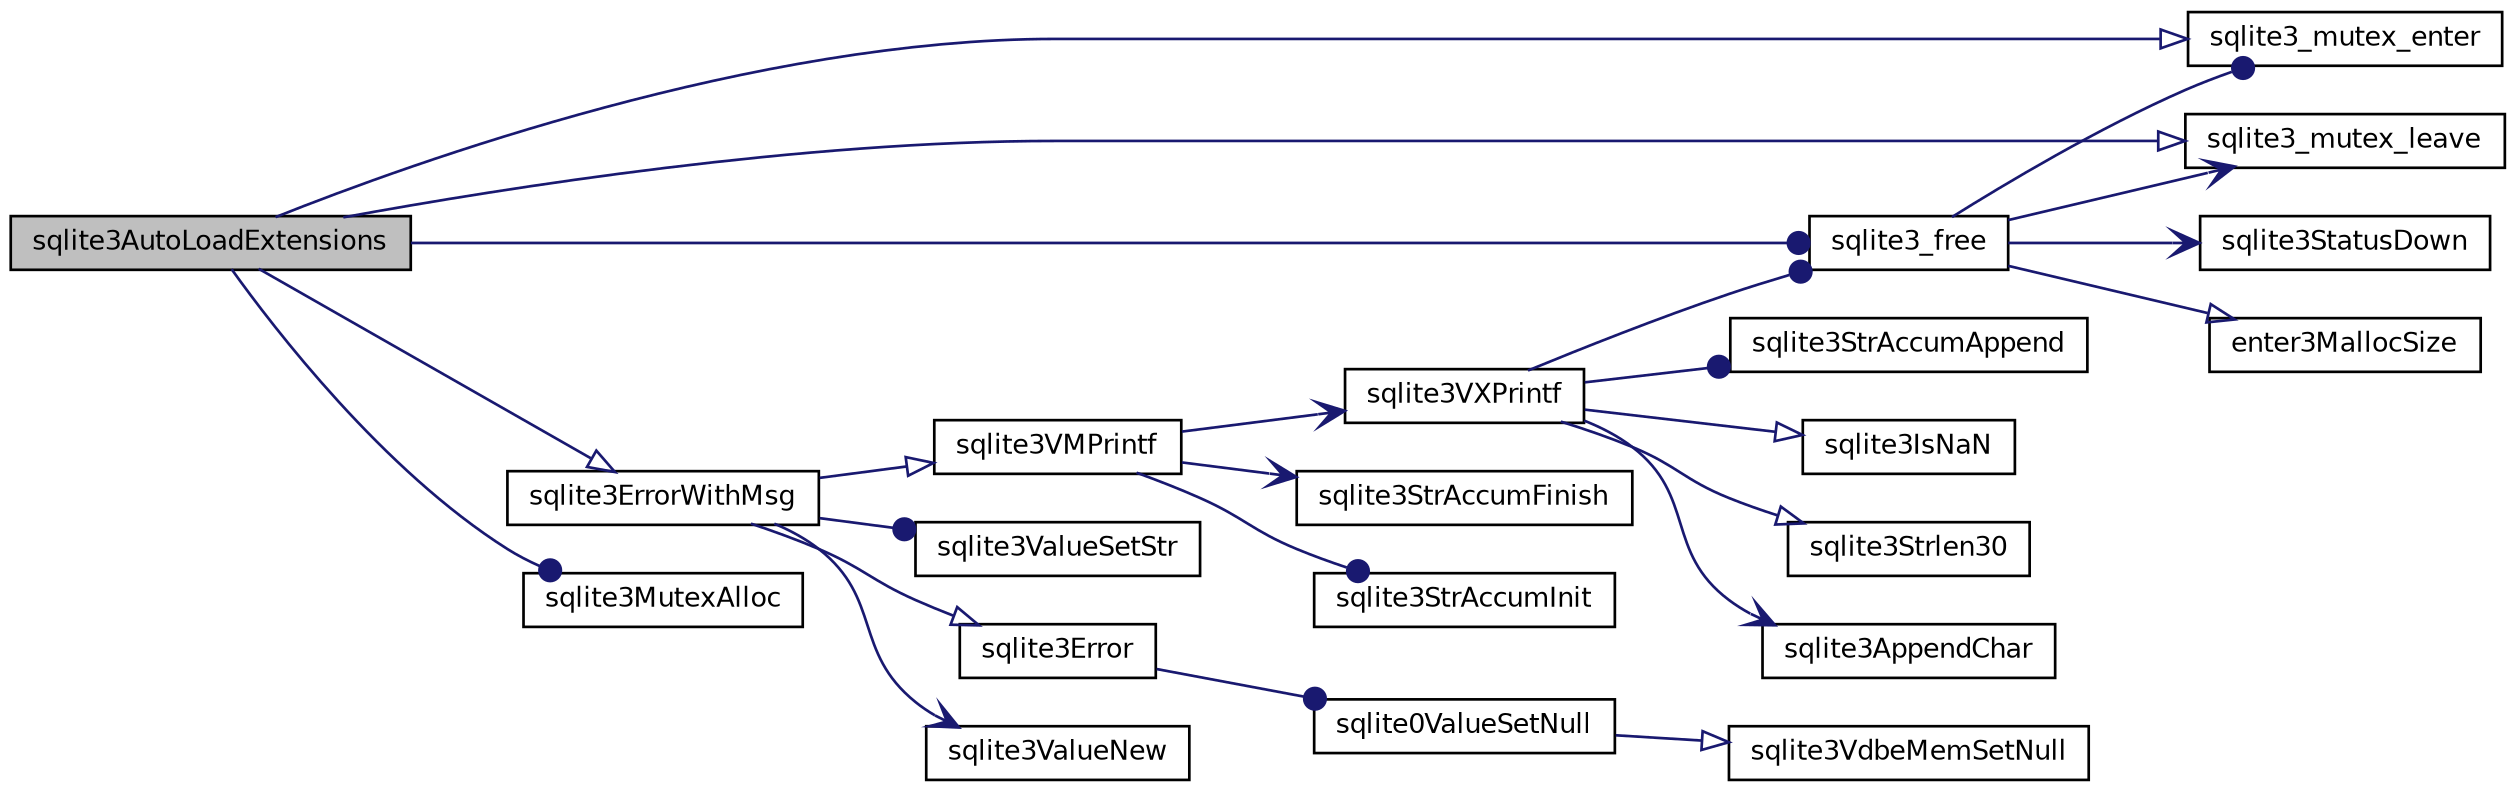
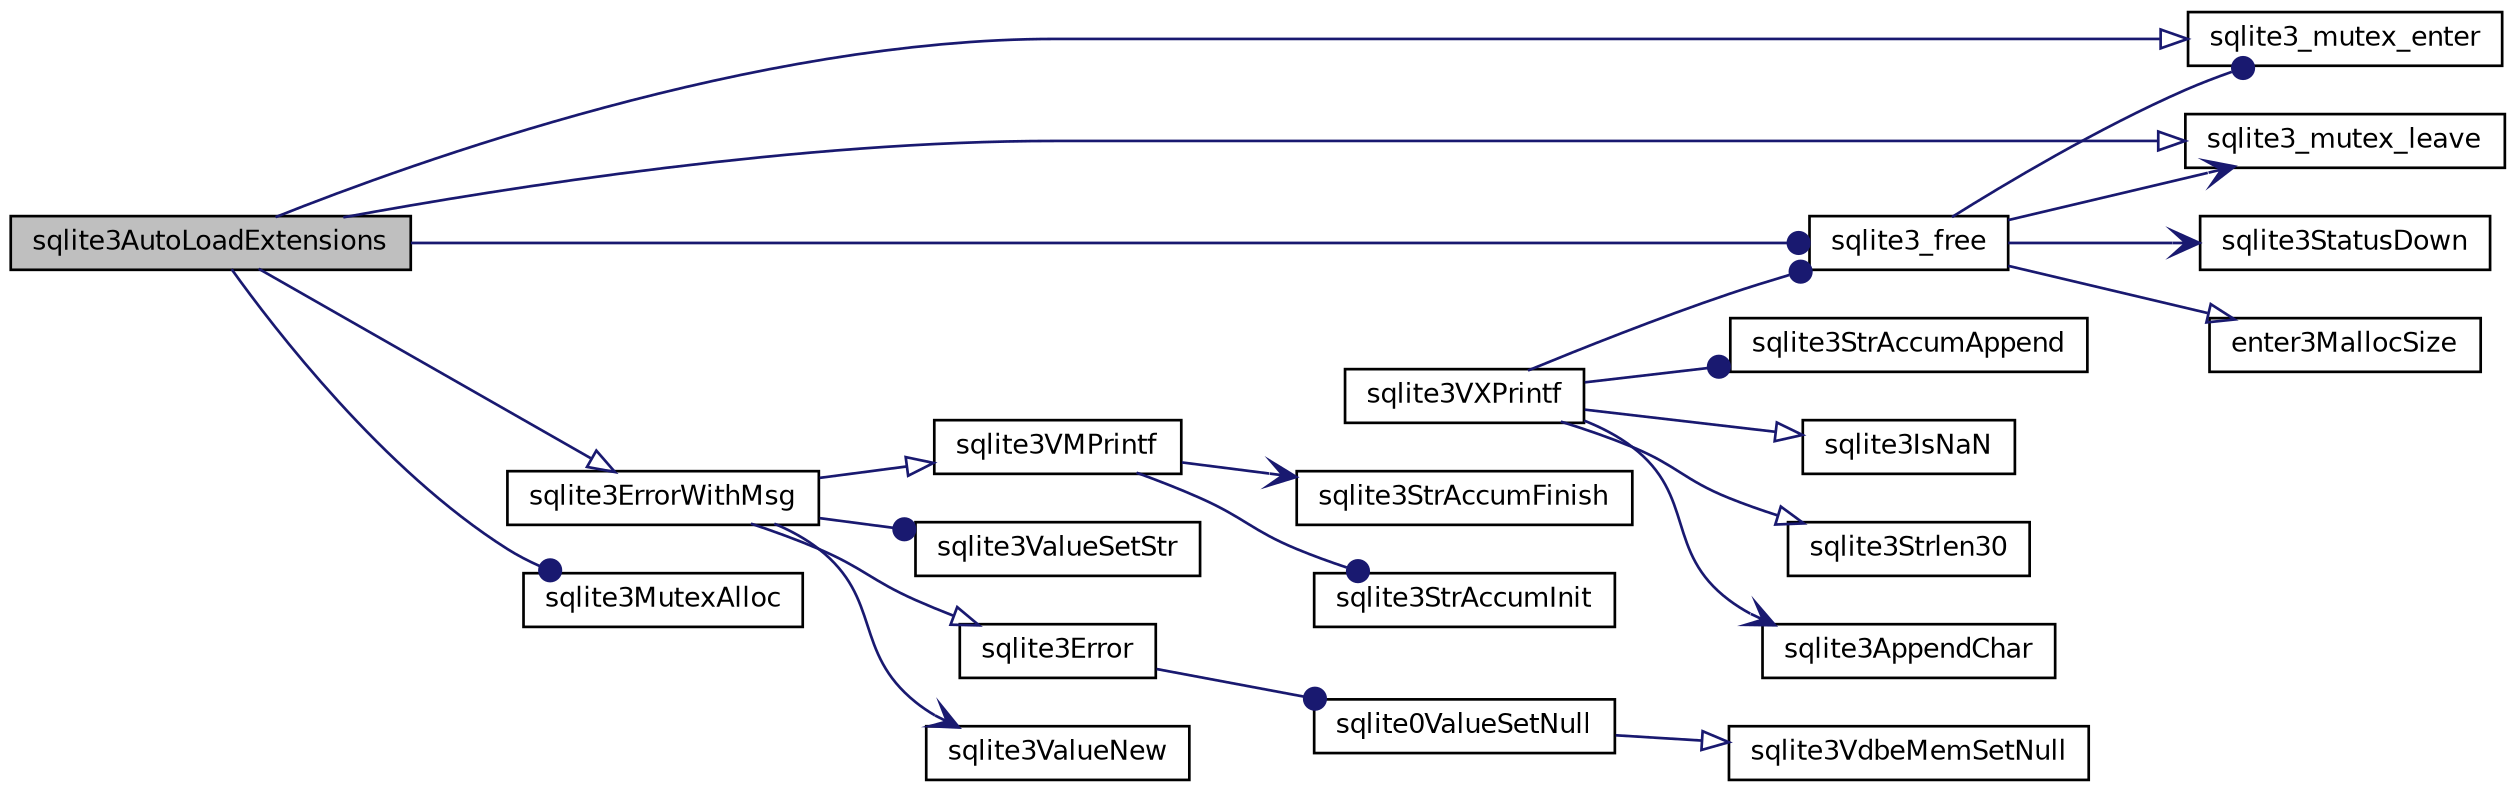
edge "sqlite3VMPrintf" -> "sqlite3VXPrintf": removed
